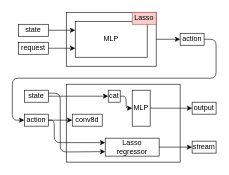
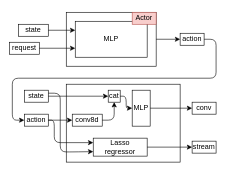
node "Lasso": label "Lasso" -> "Actor"
node "request": moved (33, 48) -> (24, 48)
node "output": label "output" -> "conv"
edge "conv8d" -> "cat": added
node "Lasso regressor": moved (132, 147) -> (120, 147)
